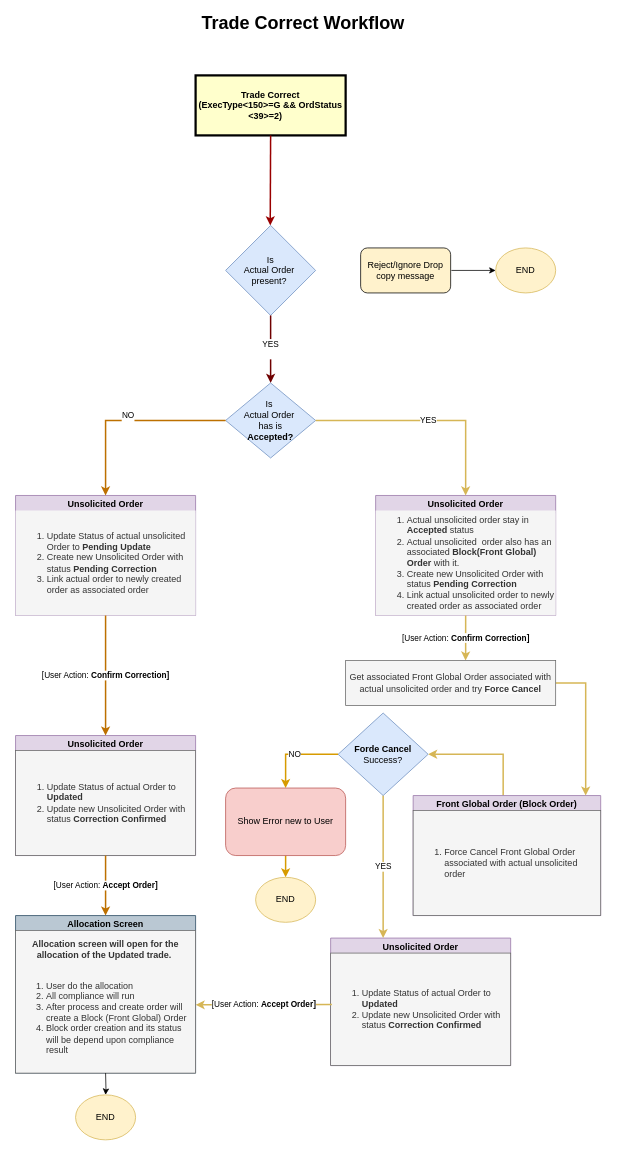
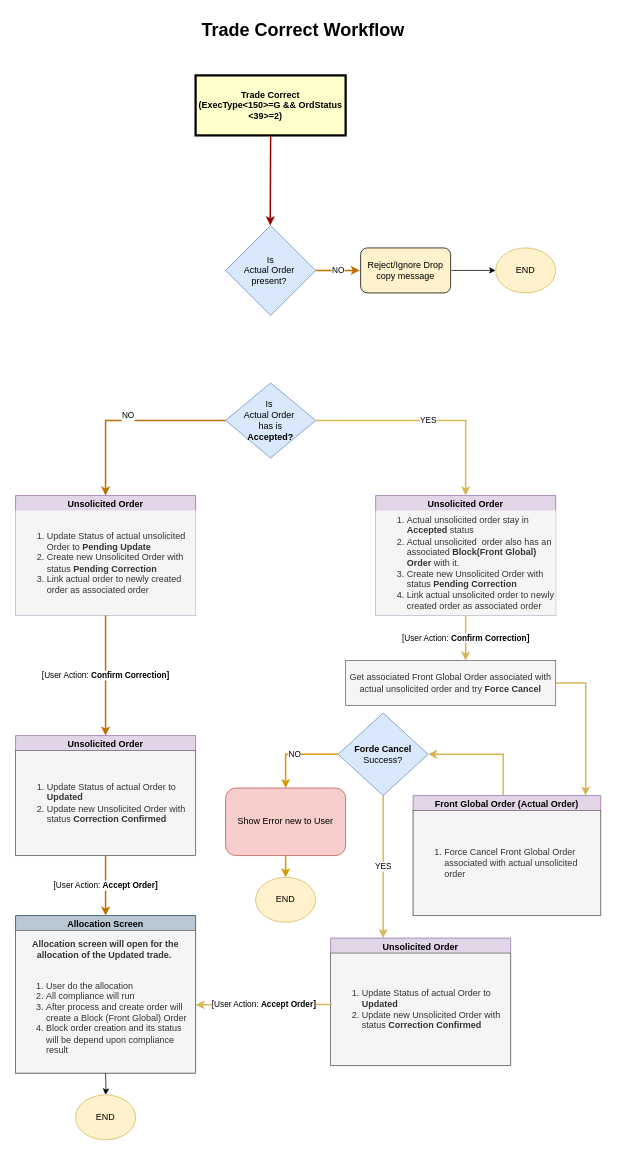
node "Trade Correct Workflow": moved (303, 23) -> (303, 30)
edge "Is Actual Order present?" -> "Reject/Ignore Drop copy message": added, label "NO"
edge "Is Actual Order present?" -> "Is Actual Order has is Accepted?": removed, label "YES"
node "Front Global Order (Block Order)": label "Front Global Order (Block Order)" -> "Front Global Order (Actual Order)"
